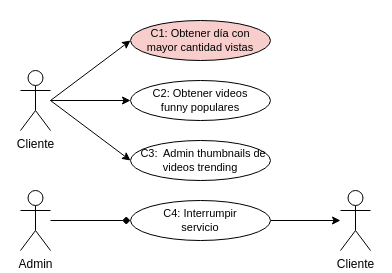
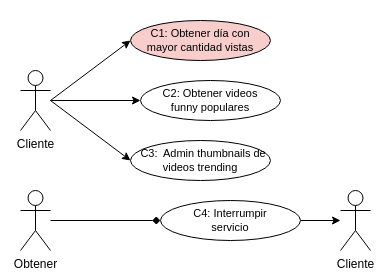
node "C2: Obtener videos funny populares": moved (201, 101) -> (211, 101)
node "C4: Interrumpir servicio": moved (201, 221) -> (231, 221)
node "Admin": label "Admin" -> "Obtener"
